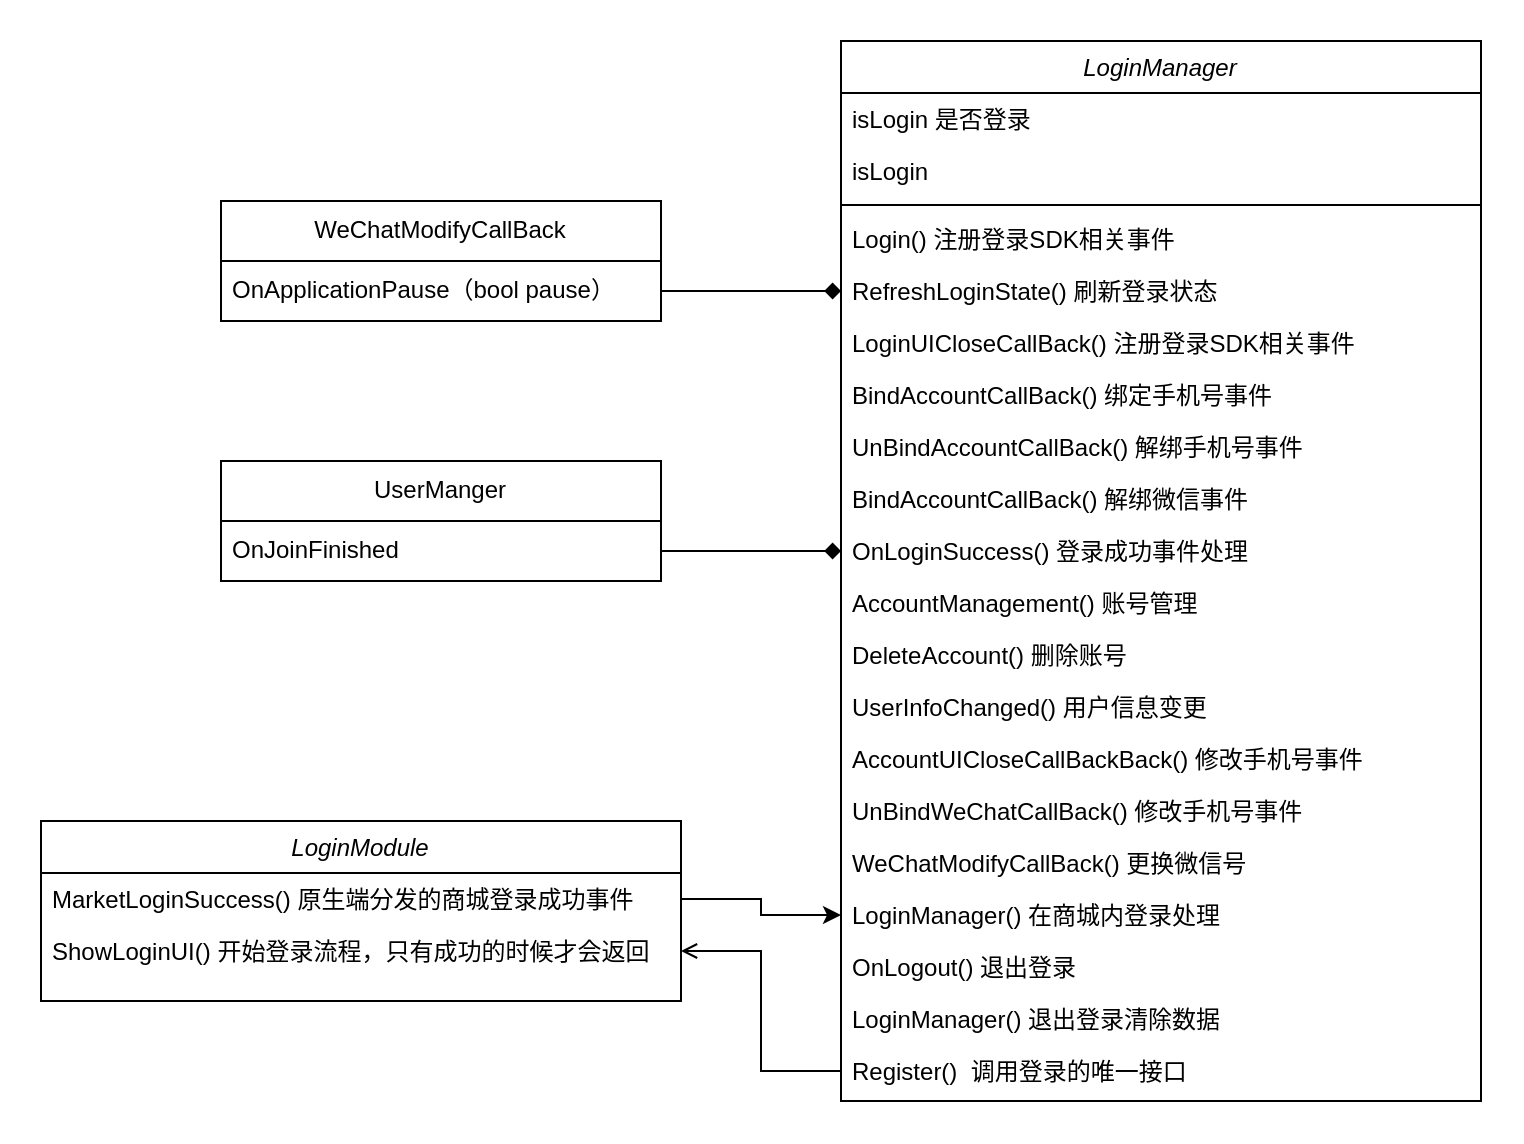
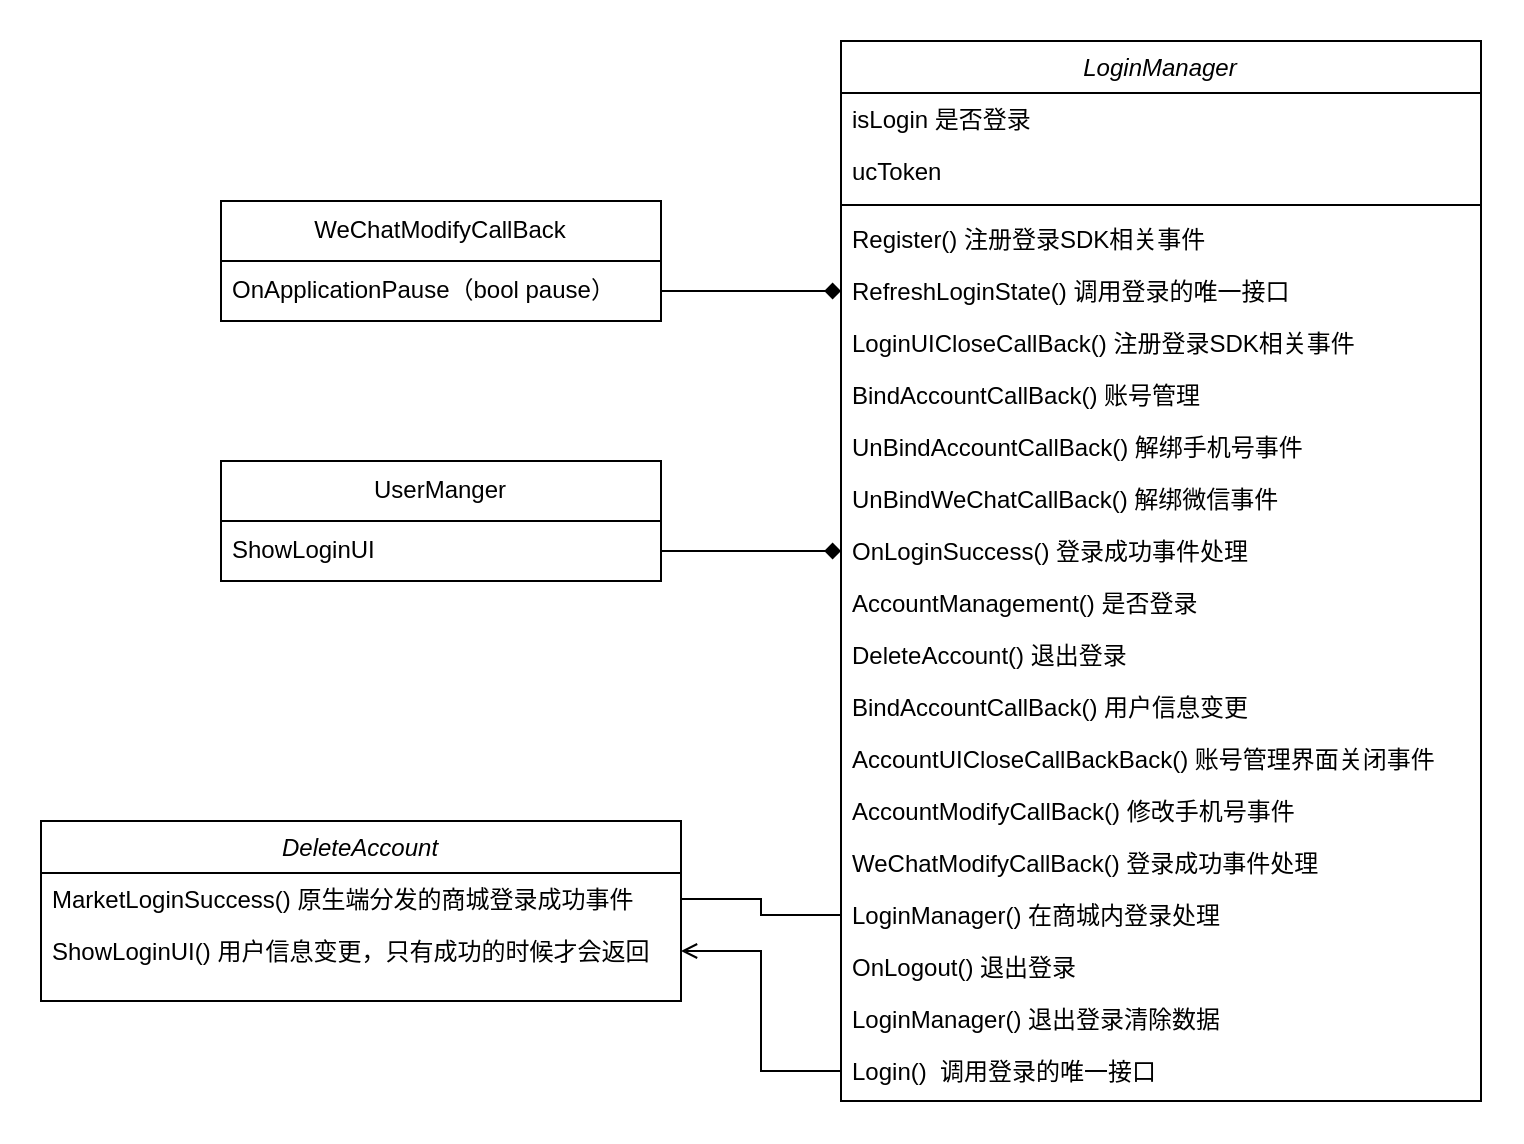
node "isLogin": label "isLogin" -> "ucToken"
node "Login() 注册登录SDK相关事件": label "Login() 注册登录SDK相关事件" -> "Register() 注册登录SDK相关事件"
node "RefreshLoginState() 刷新登录状态": label "RefreshLoginState() 刷新登录状态" -> "RefreshLoginState() 调用登录的唯一接口"
node "BindAccountCallBack() 绑定手机号事件": label "BindAccountCallBack() 绑定手机号事件" -> "BindAccountCallBack() 账号管理"
node "BindAccountCallBack() 解绑微信事件": label "BindAccountCallBack() 解绑微信事件" -> "UnBindWeChatCallBack() 解绑微信事件"
node "OnJoinFinished": label "OnJoinFinished" -> "ShowLoginUI"
node "AccountManagement() 账号管理": label "AccountManagement() 账号管理" -> "AccountManagement() 是否登录"
node "DeleteAccount() 删除账号": label "DeleteAccount() 删除账号" -> "DeleteAccount() 退出登录"
node "UserInfoChanged() 用户信息变更": label "UserInfoChanged() 用户信息变更" -> "BindAccountCallBack() 用户信息变更"
node "AccountUICloseCallBackBack() 修改手机号事件": label "AccountUICloseCallBackBack() 修改手机号事件" -> "AccountUICloseCallBackBack() 账号管理界面关闭事件"
node "UnBindWeChatCallBack() 修改手机号事件": label "UnBindWeChatCallBack() 修改手机号事件" -> "AccountModifyCallBack() 修改手机号事件"
node "LoginModule": label "LoginModule" -> "DeleteAccount"
node "WeChatModifyCallBack() 更换微信号": label "WeChatModifyCallBack() 更换微信号" -> "WeChatModifyCallBack() 登录成功事件处理"
edge "MarketLoginSuccess() 原生端分发的商城登录成功事件" -> "LoginManager() 在商城内登录处理": arrowhead classic -> none
node "ShowLoginUI() 开始登录流程，只有成功的时候才会返回": label "ShowLoginUI() 开始登录流程，只有成功的时候才会返回" -> "ShowLoginUI() 用户信息变更，只有成功的时候才会返回"
node "Register() 调用登录的唯一接口": label "Register() 调用登录的唯一接口" -> "Login() 调用登录的唯一接口"
